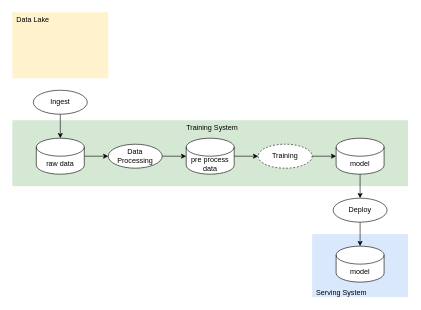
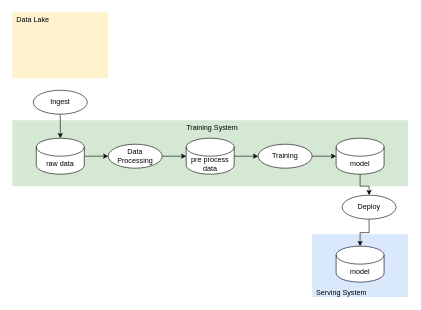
node "Training": style dashed -> solid
node "Deploy": moved (360, 210) -> (369, 207)
